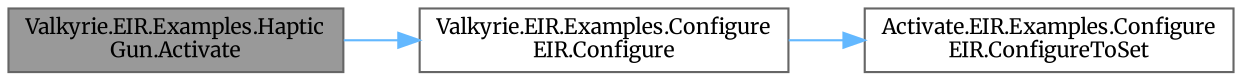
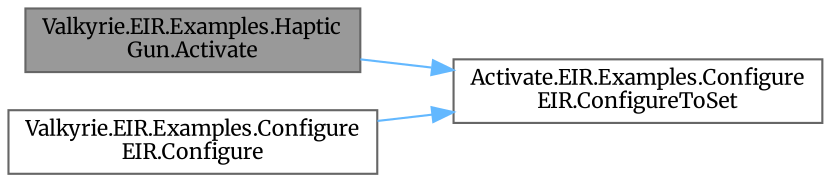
edge "Valkyrie.EIR.Examples.Haptic Gun.Activate" -> "Valkyrie.EIR.Examples.Configure EIR.Configure": now "Valkyrie.EIR.Examples.Haptic Gun.Activate" -> "Activate.EIR.Examples.Configure EIR.ConfigureToSet"
